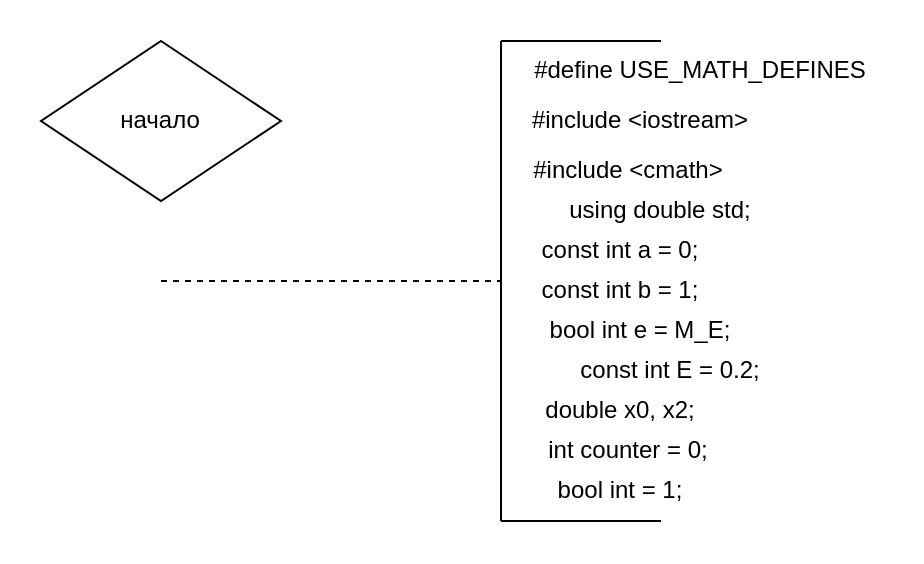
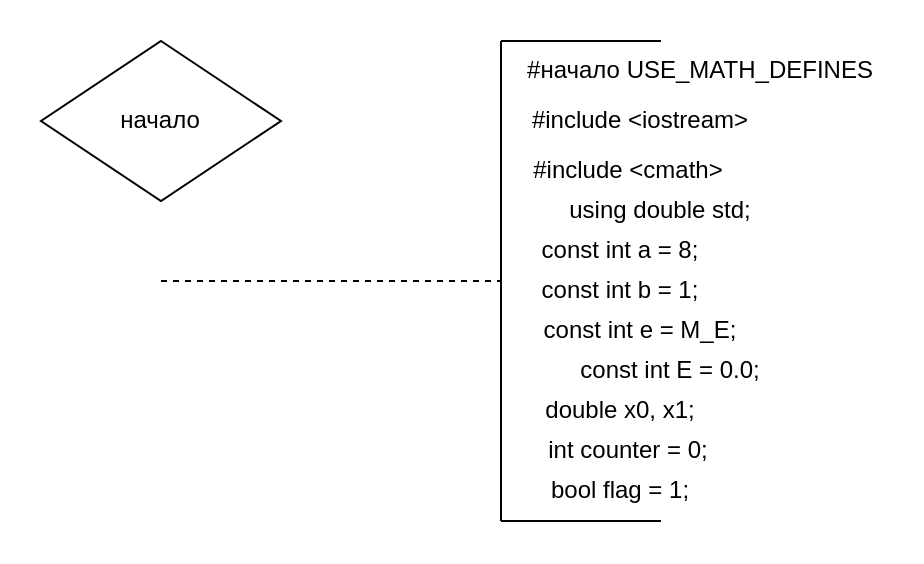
node "#definе USE_MATH_DEFINES": label "#definе USE_MATH_DEFINES" -> "#начало USE_MATH_DEFINES"
node "const int a = 0;": label "const int a = 0;" -> "const int a = 8;"
node "bool int e = M_E;": label "bool int e = M_E;" -> "const int e = M_E;"
node "const int E = 0.2;": label "const int E = 0.2;" -> "const int E = 0.0;"
node "double x0, x2;": label "double x0, x2;" -> "double x0, x1;"
node "bool int = 1;": label "bool int = 1;" -> "bool flag = 1;"
